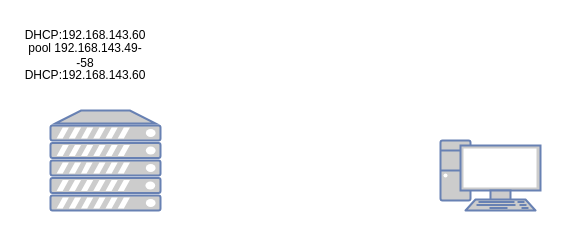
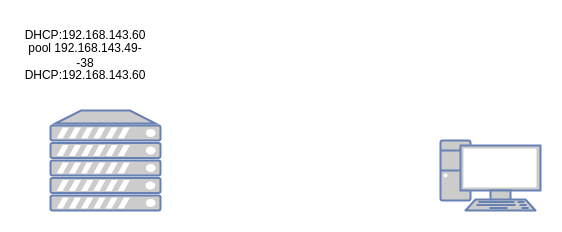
node "pool 192.168.143.49--58": label "pool 192.168.143.49--58" -> "pool 192.168.143.49--38"
